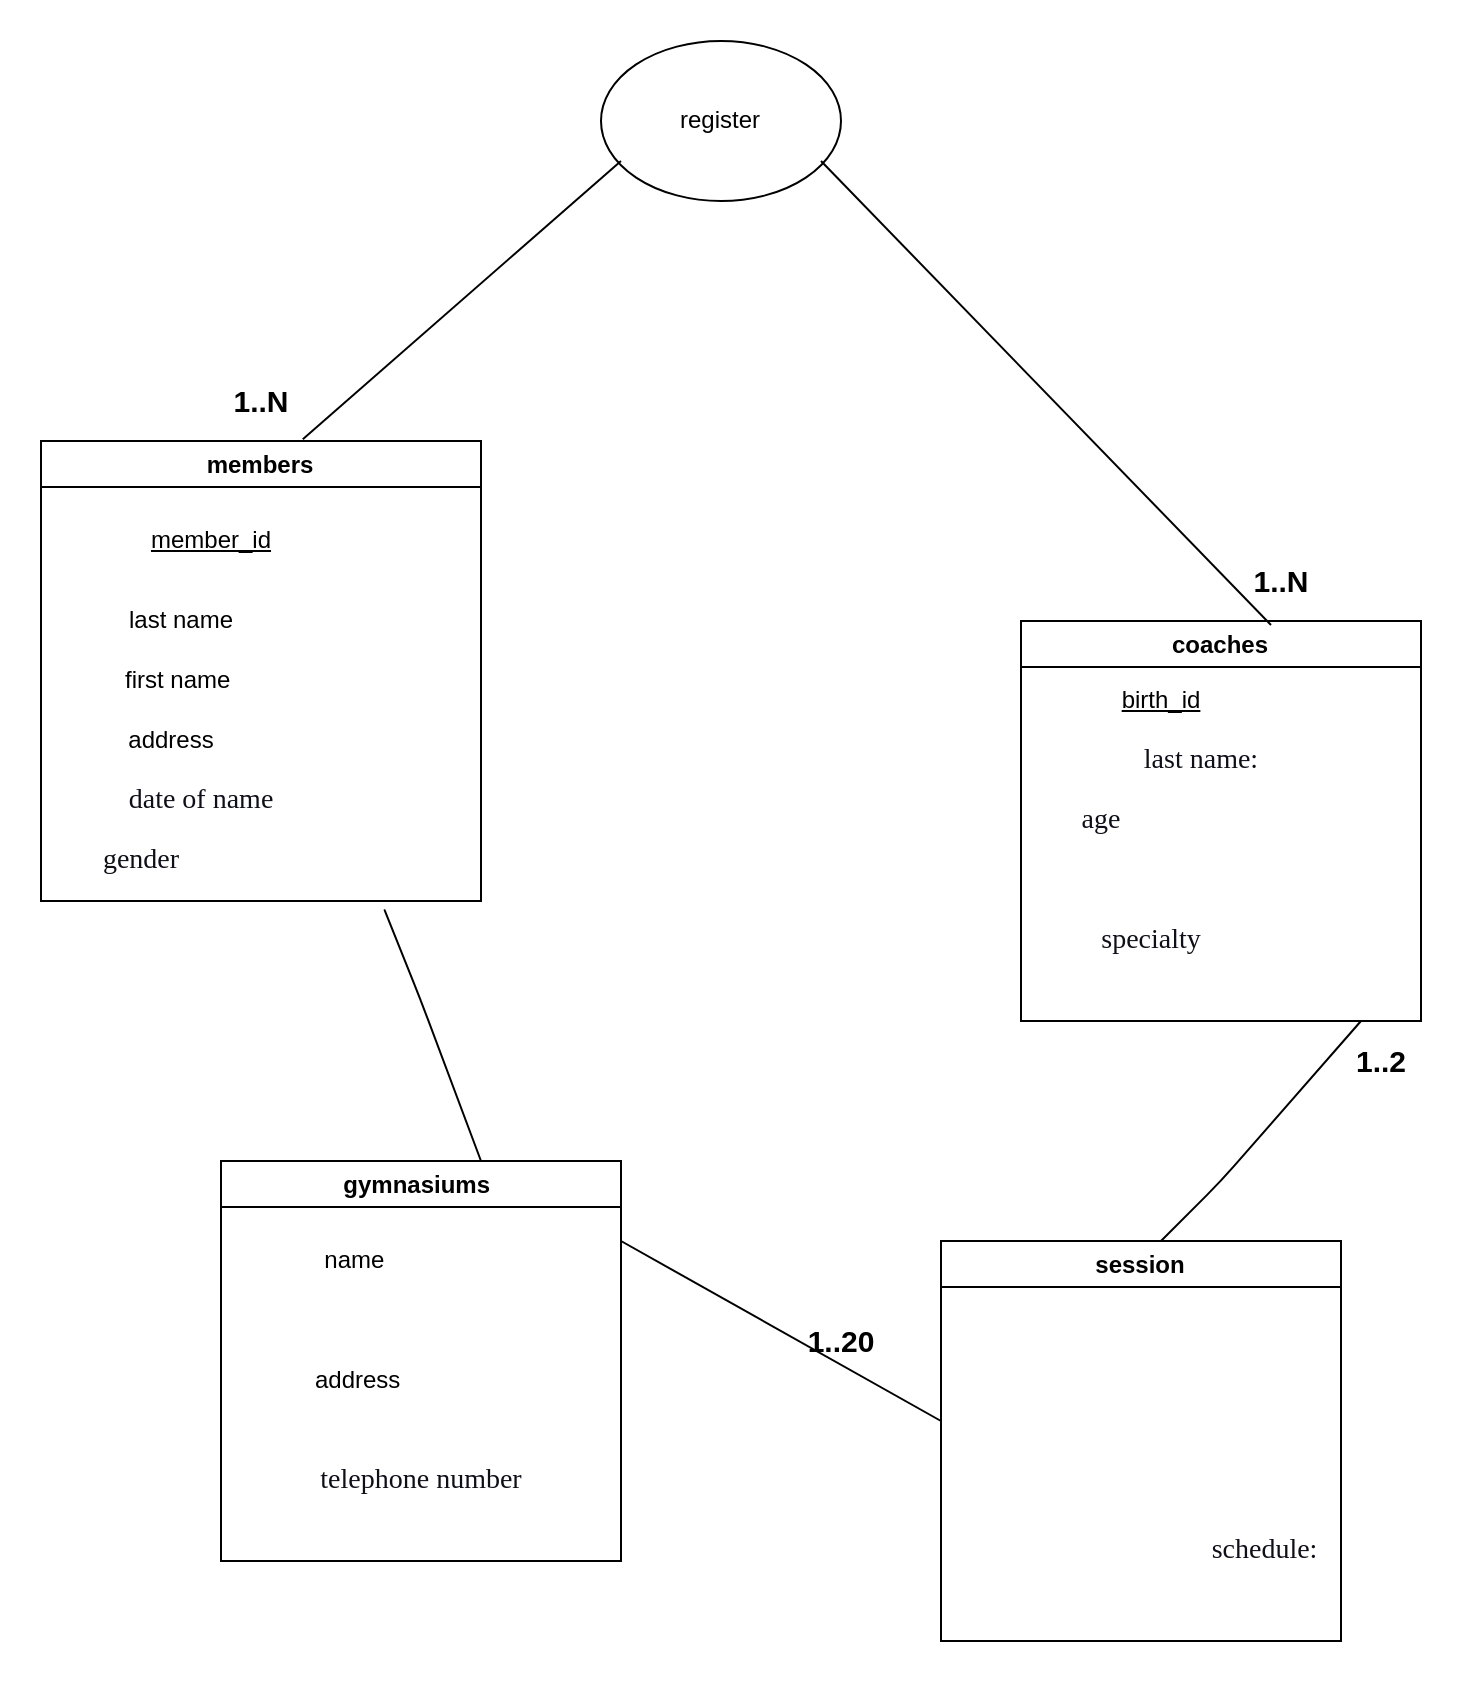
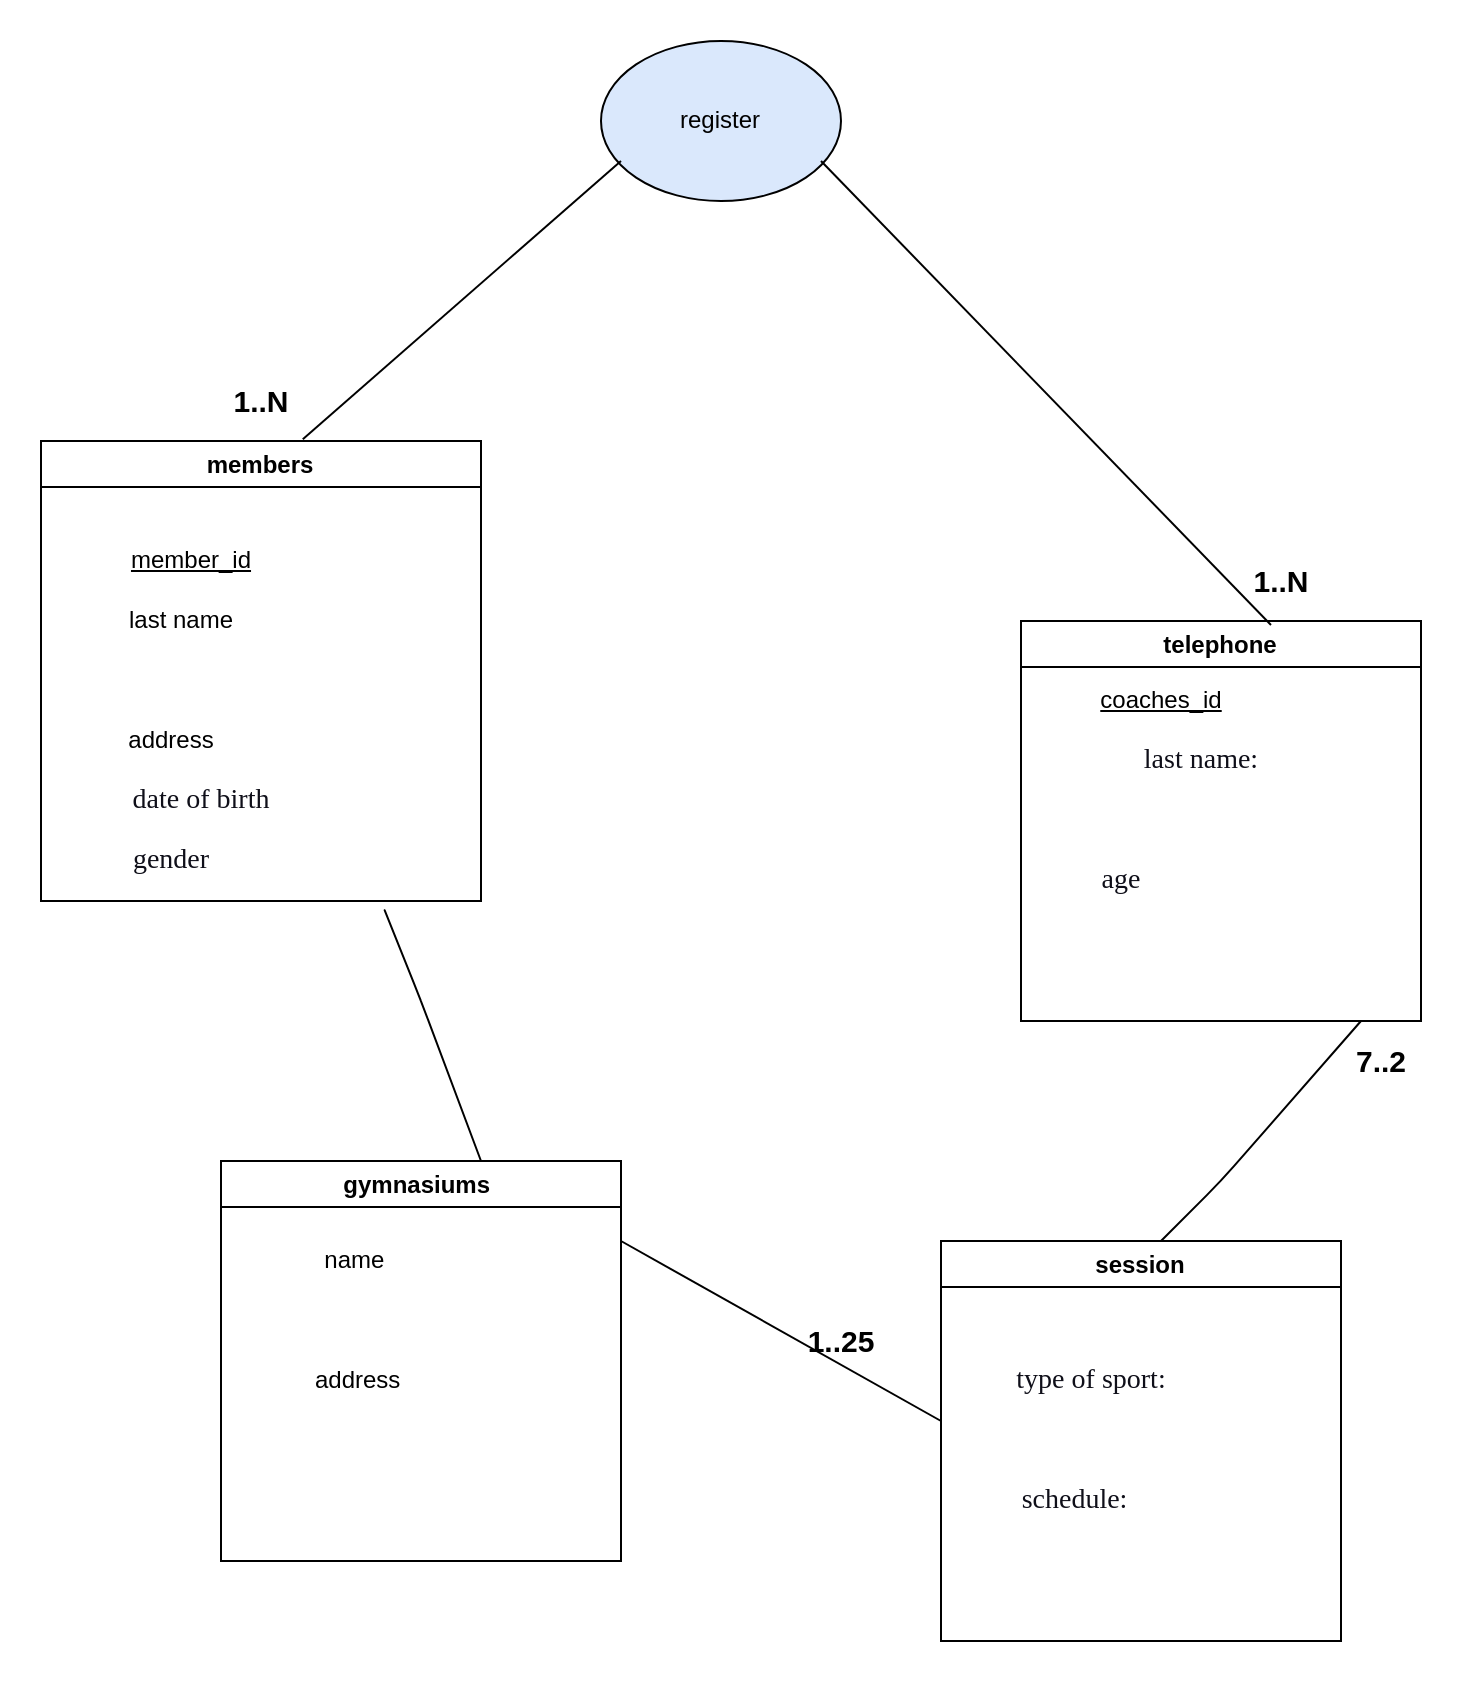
node "register": fillcolor #ffffff -> #dae8fc
node "member_id": moved (211, 541) -> (191, 561)
node "coaches": label "coaches" -> "telephone"
node "first name": removed
node "birth_id": label "birth_id" -> "coaches_id"
node "date of name": label "date of name" -> "date of birth"
node "age": moved (1101, 821) -> (1121, 881)
node "gender": moved (141, 861) -> (171, 861)
node "specialty": removed
node "1..2": label "1..2" -> "7..2"
node "1..20": label "1..20" -> "1..25"
node "type of sport:": added
node "telephone number": removed
node "schedule:": moved (1261, 1551) -> (1071, 1501)
